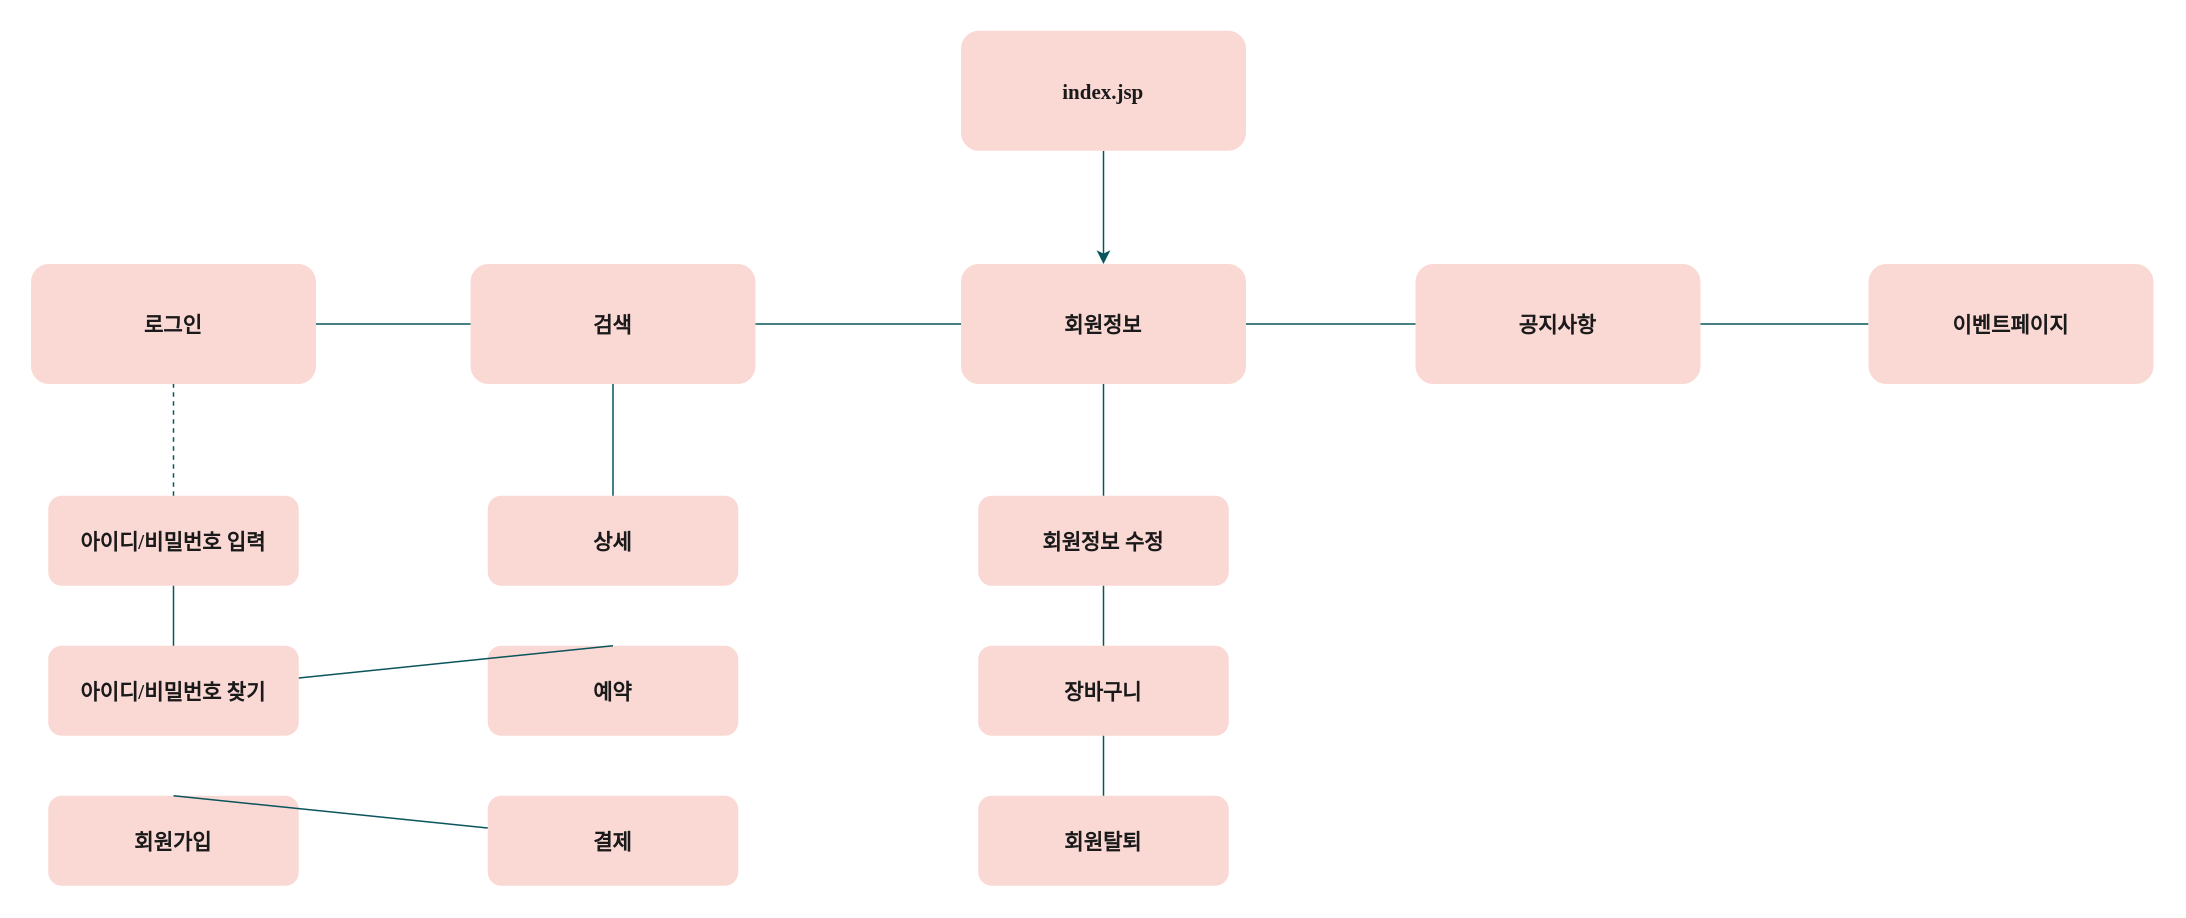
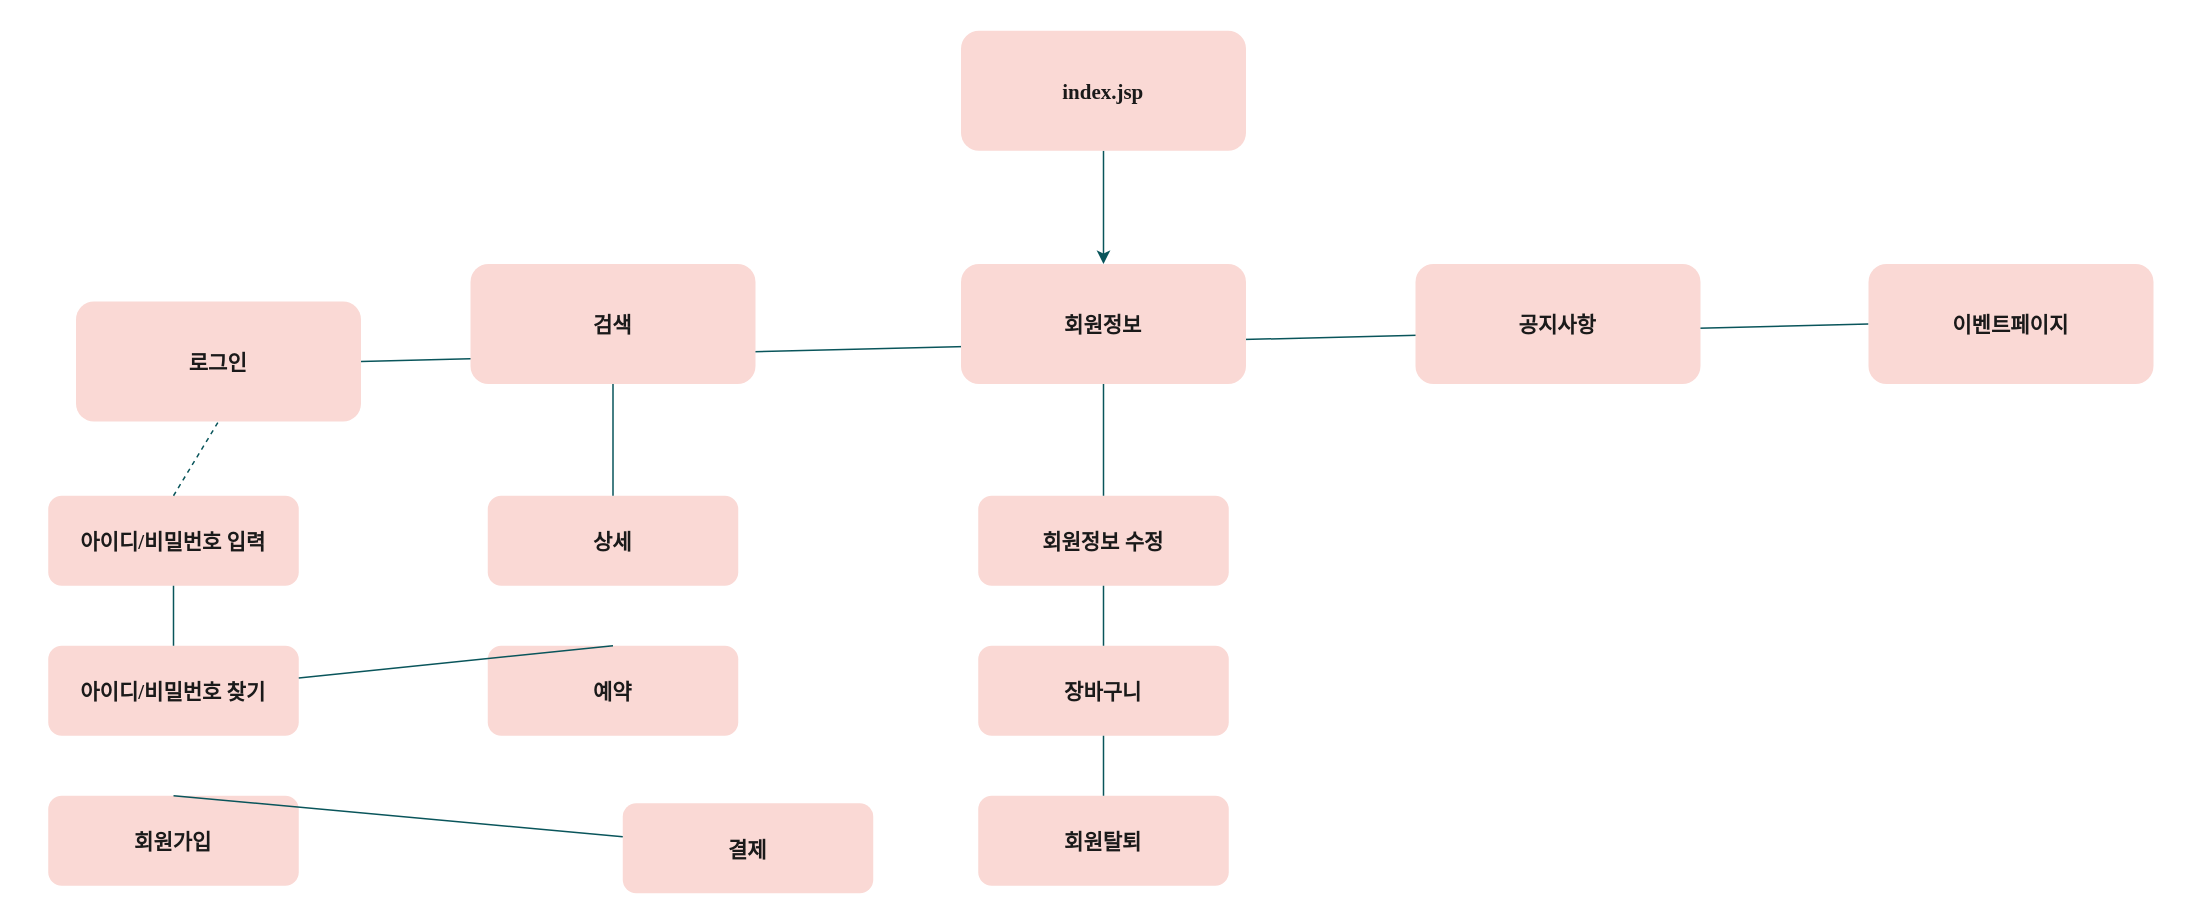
node "로그인": moved (173, 324) -> (218, 362)
node "결제": moved (613, 841) -> (748, 848)
